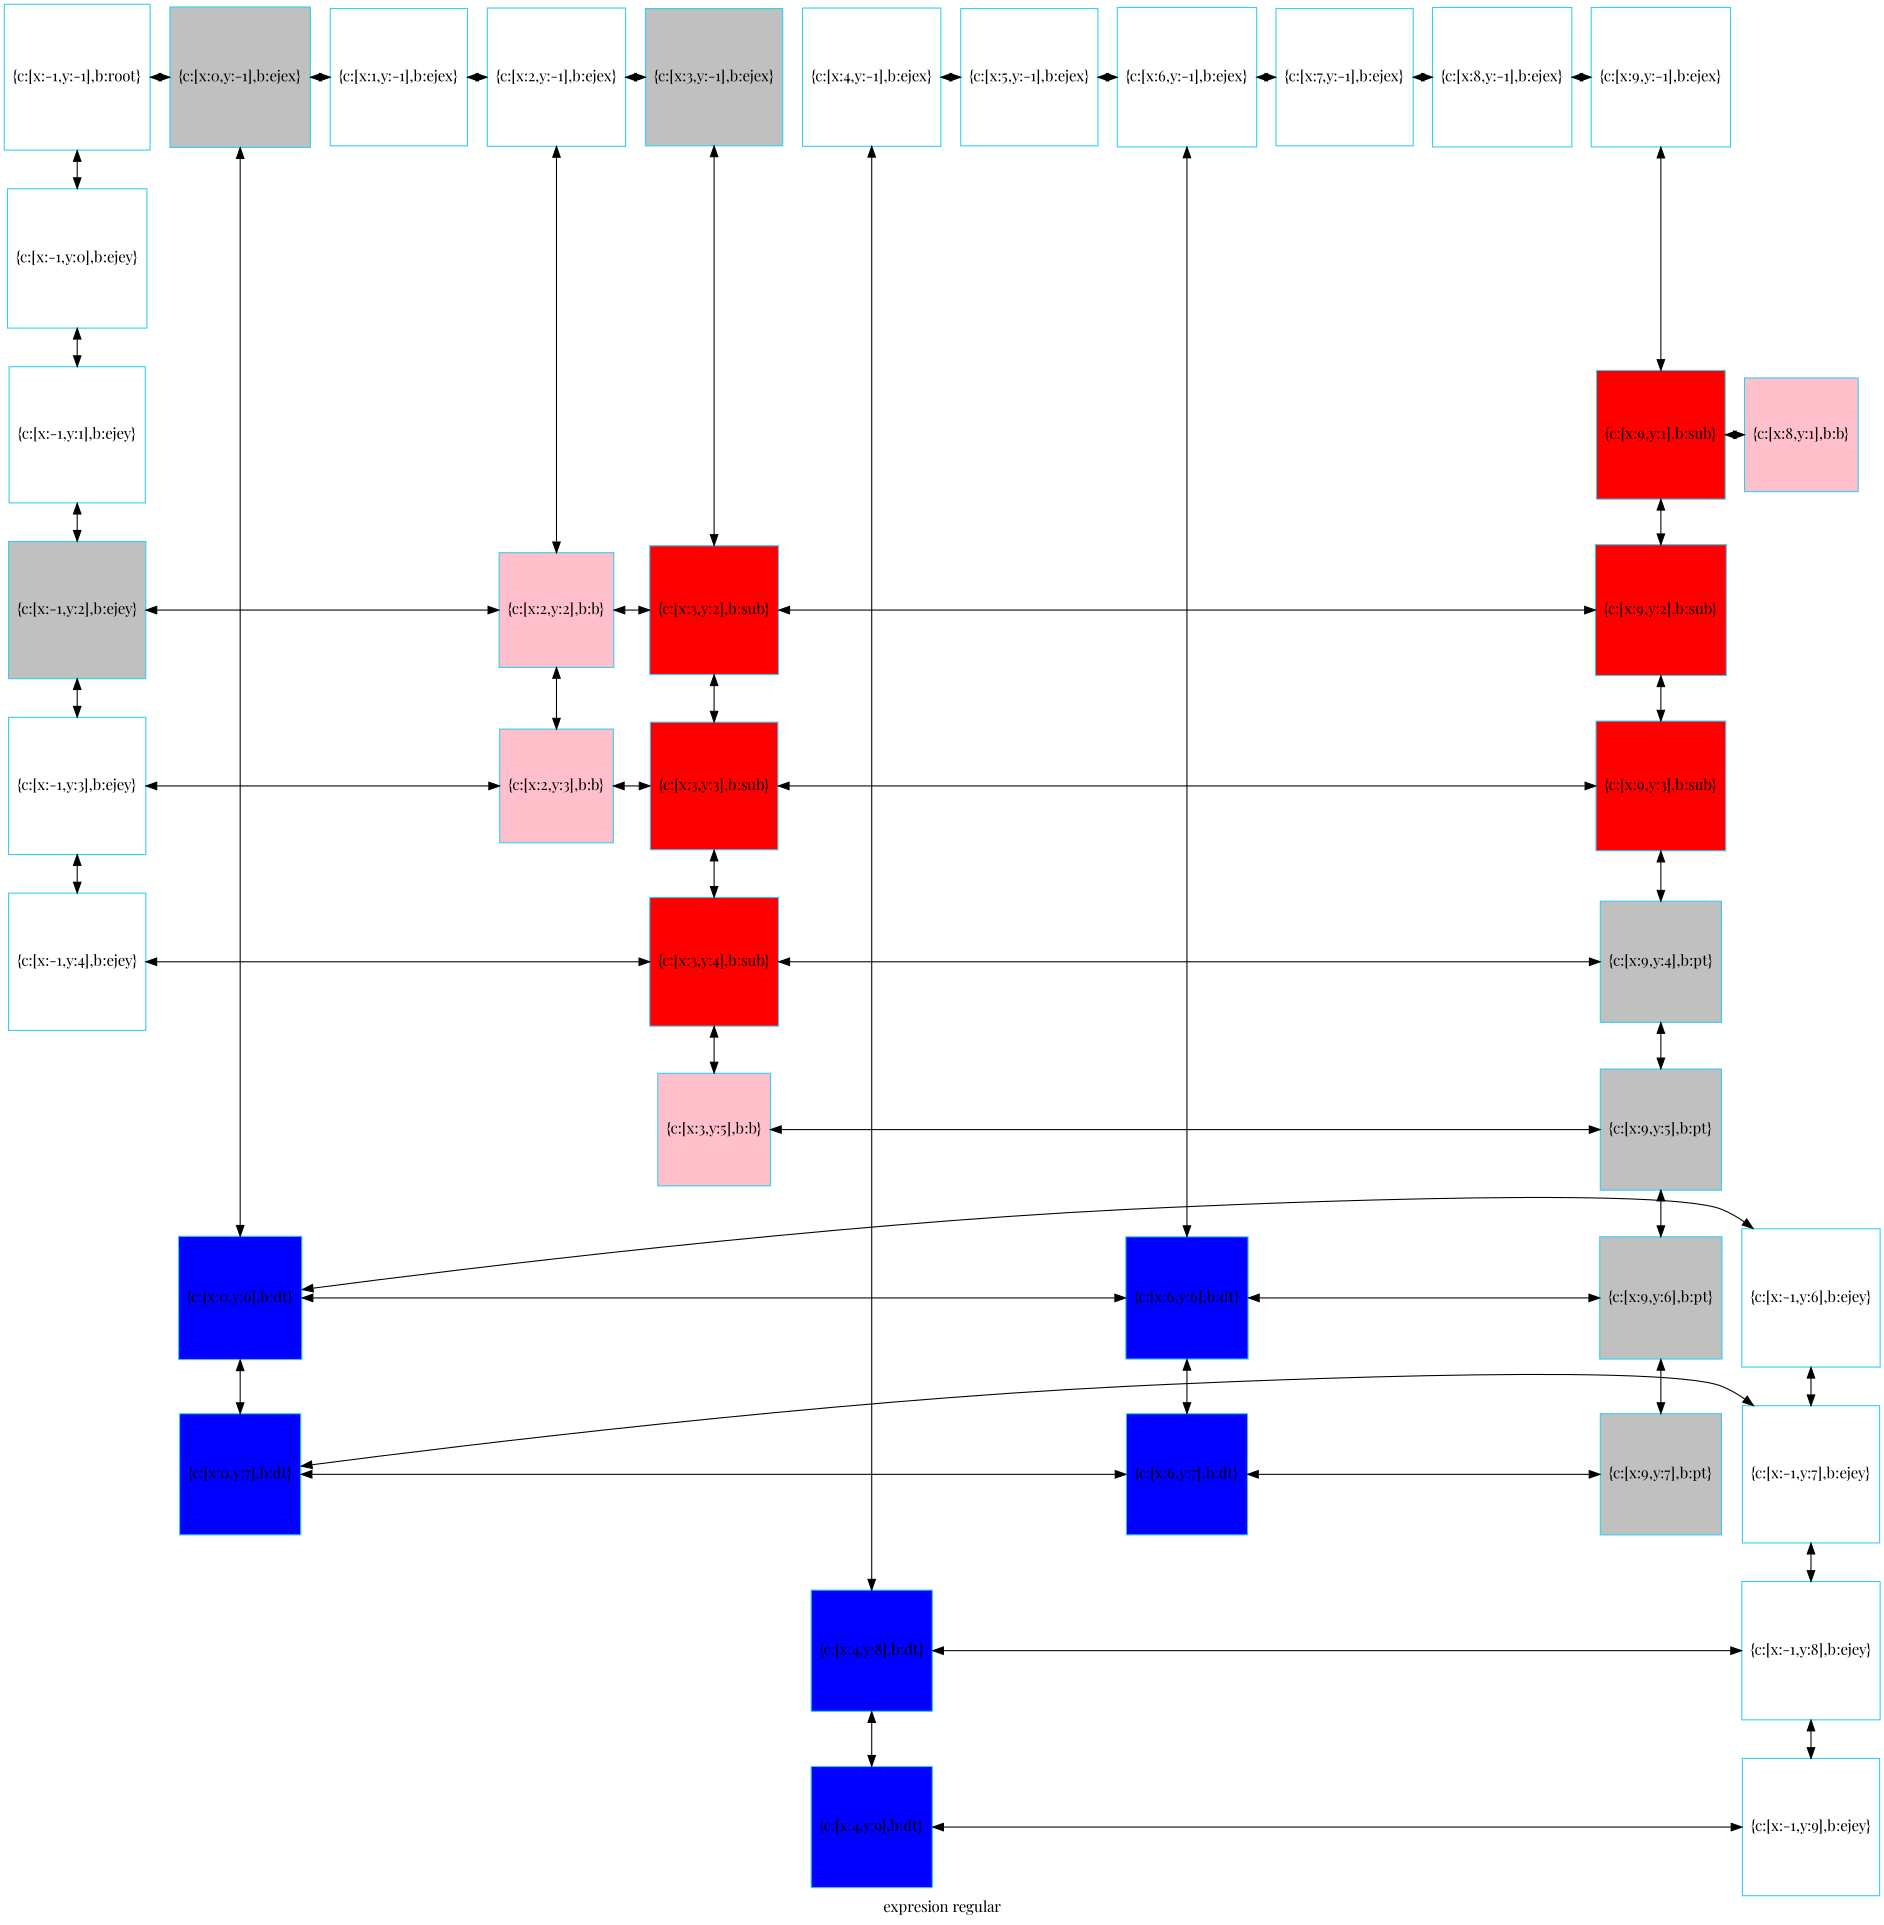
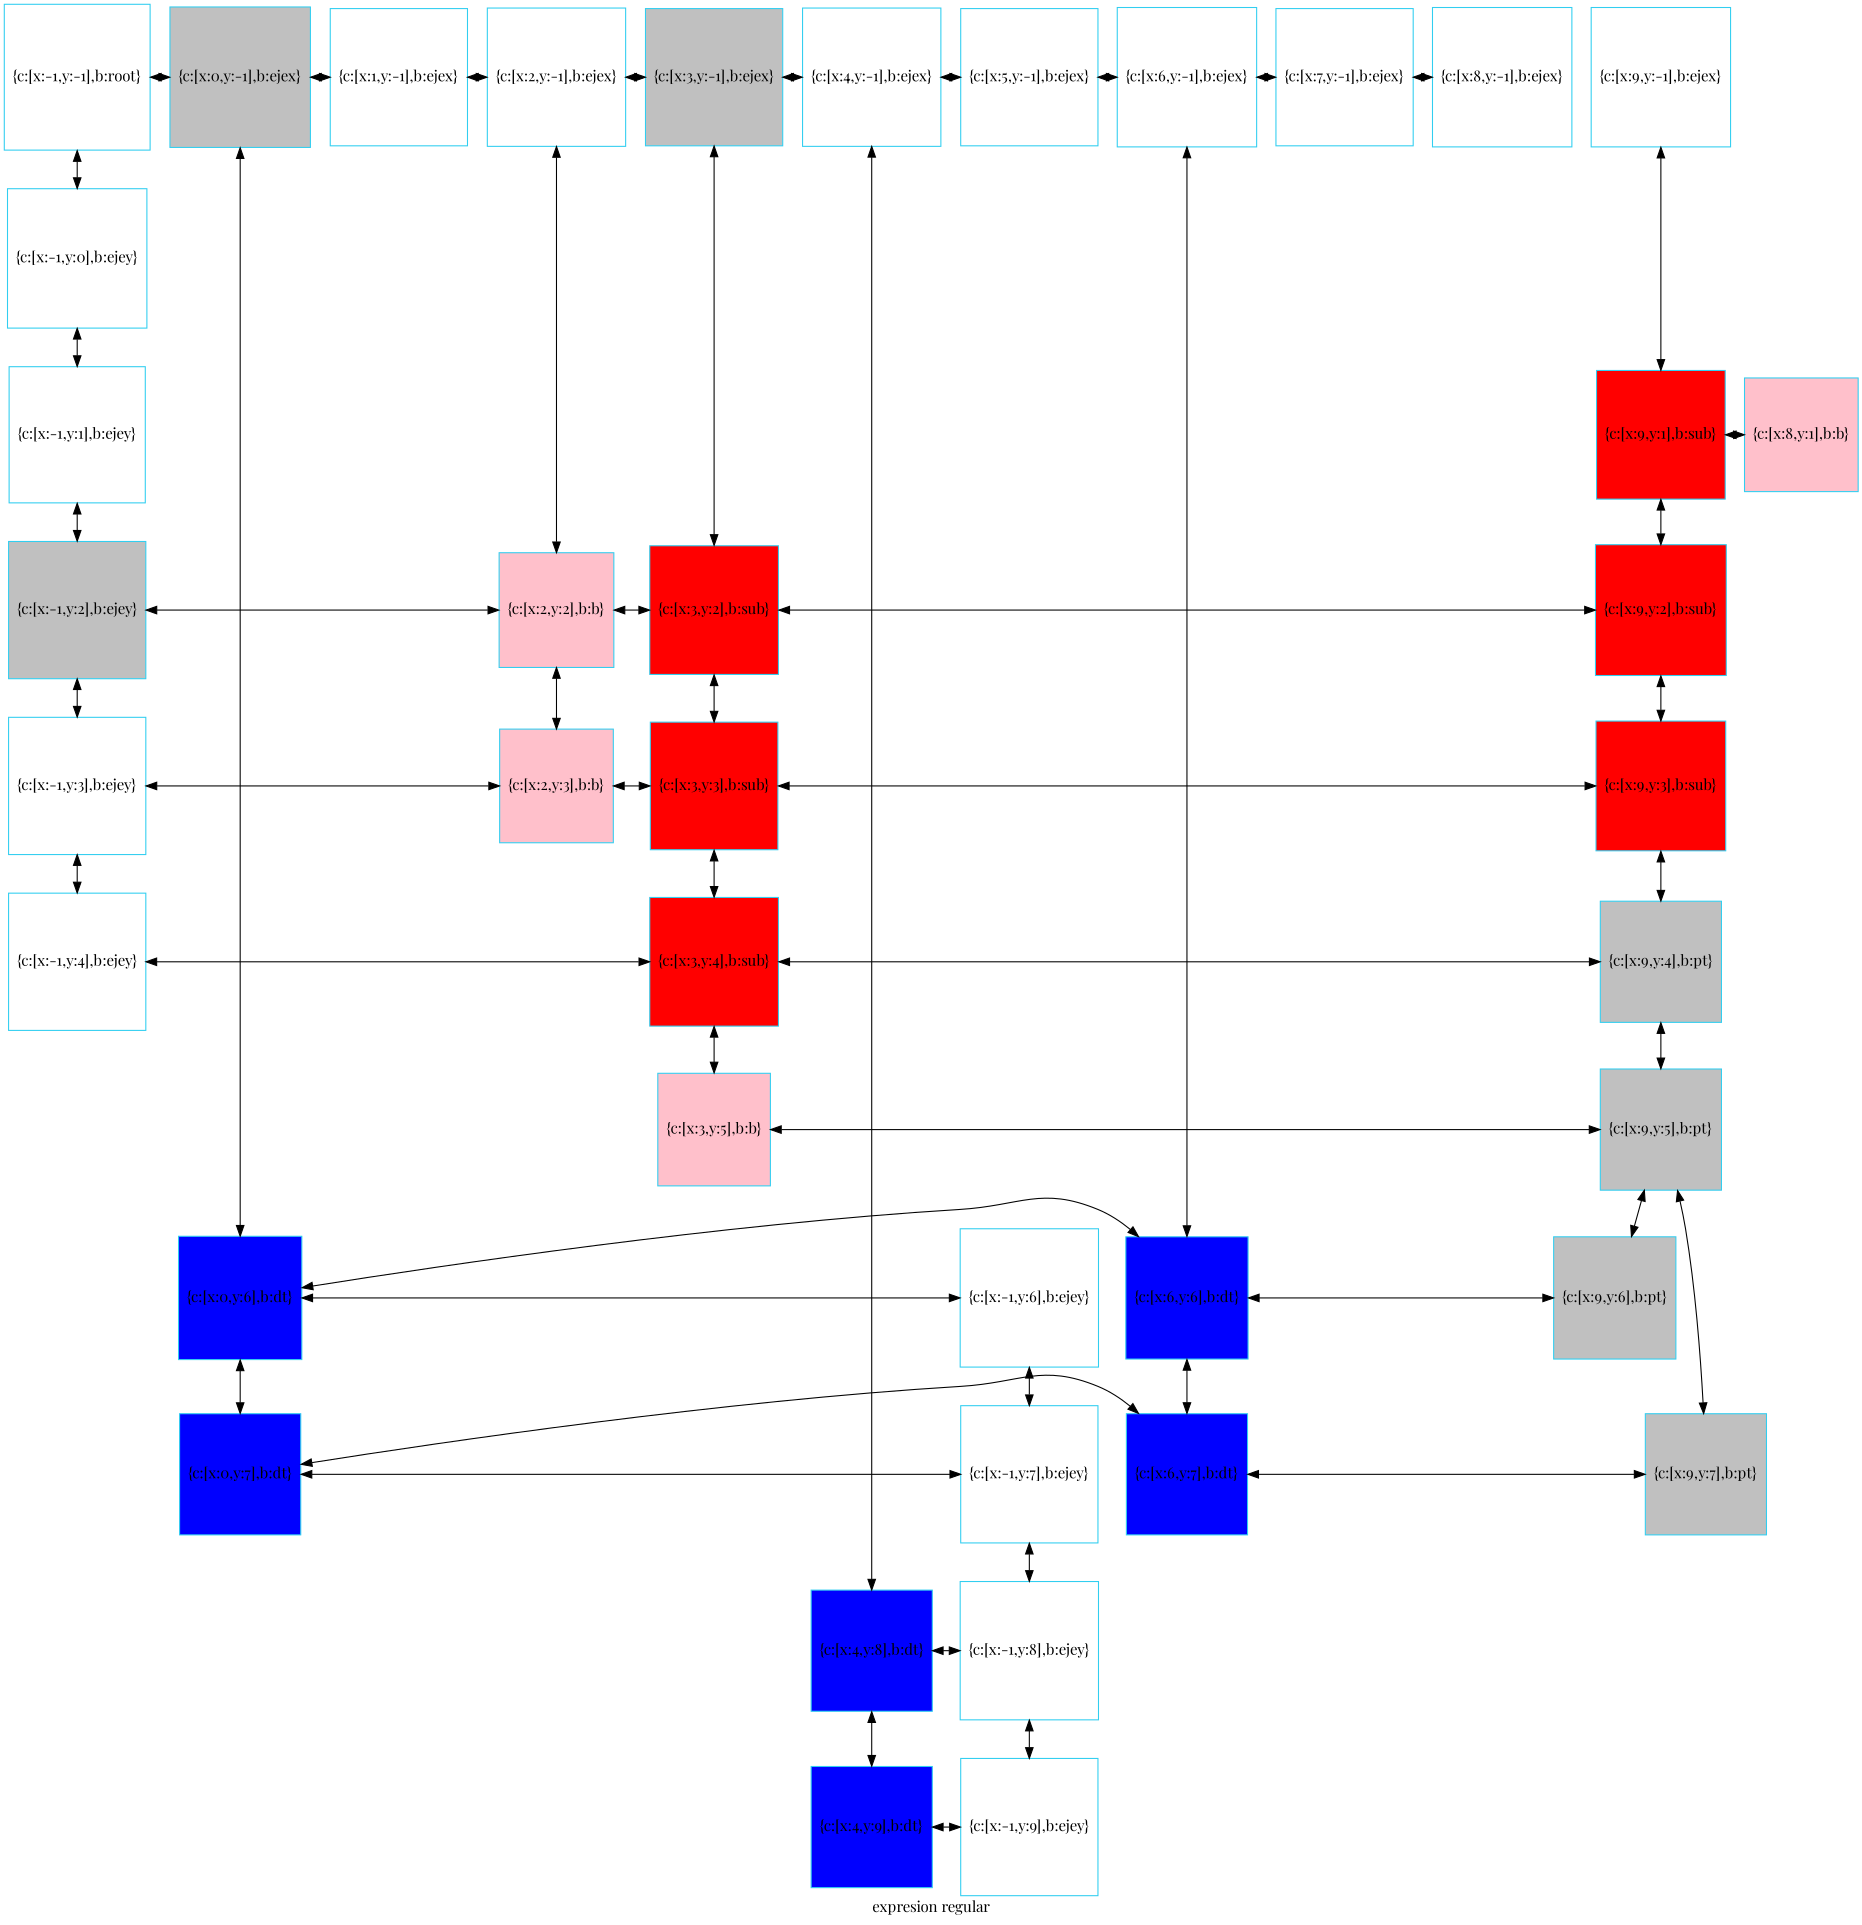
edge "{c:[x:3,y:-1],b:ejex}" -- "{c:[x:4,y:-1],b:ejex}": added
edge "{c:[x:8,y:-1],b:ejex}" -- "{c:[x:9,y:-1],b:ejex}": removed
edge "{c:[x:9,y:6],b:pt}" -- "{c:[x:9,y:7],b:pt}": now "{c:[x:9,y:5],b:pt}" -- "{c:[x:9,y:7],b:pt}"
